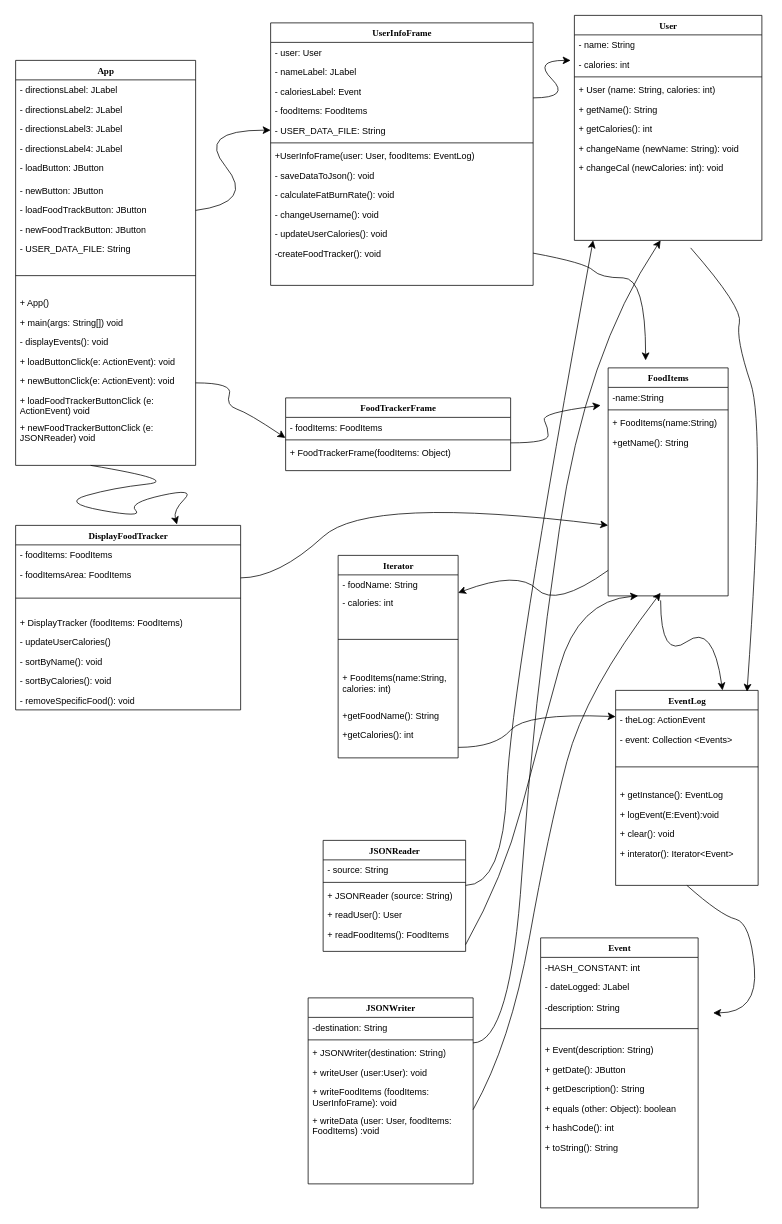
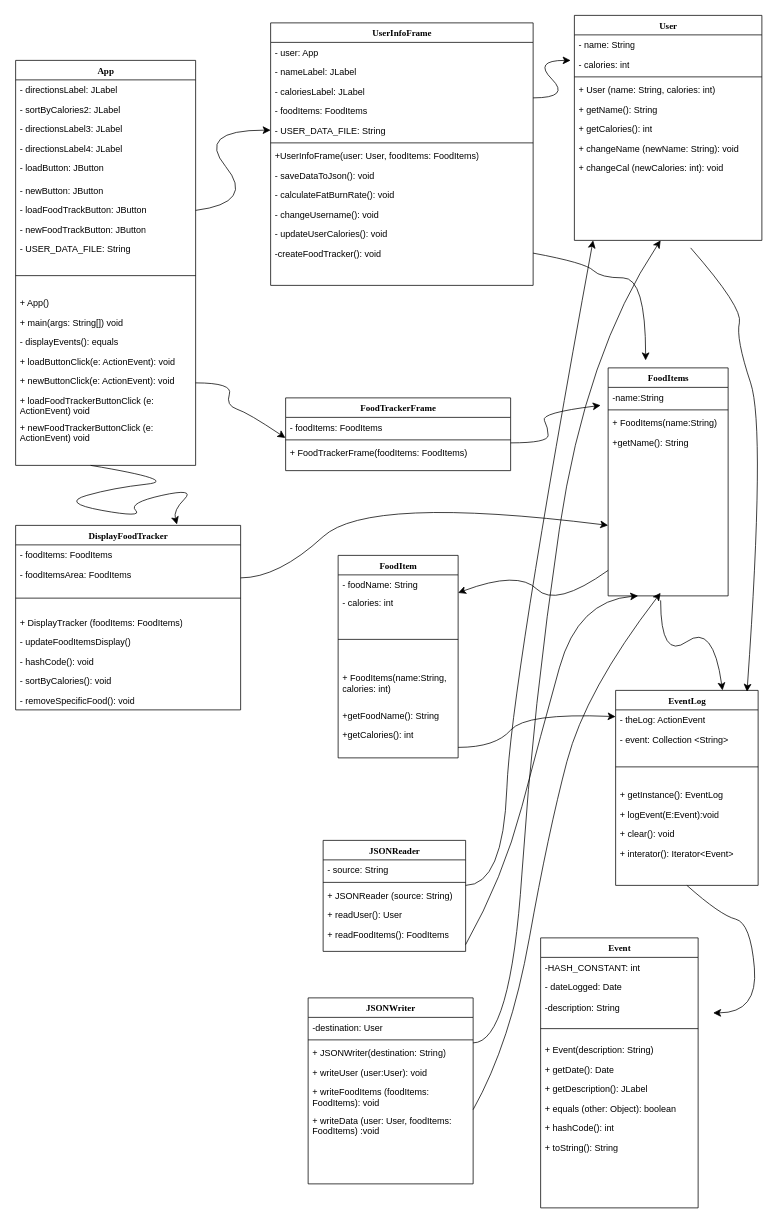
node "- user: User": label "- user: User" -> "- user: App"
node "- caloriesLabel: Event": label "- caloriesLabel: Event" -> "- caloriesLabel: JLabel"
node "- directionsLabel2: JLabel": label "- directionsLabel2: JLabel" -> "- sortByCalories2: JLabel"
node "+UserInfoFrame(user: User, foodItems: EventLog)": label "+UserInfoFrame(user: User, foodItems: EventLog)" -> "+UserInfoFrame(user: User, foodItems: FoodItems)"
node "- displayEvents(): void": label "- displayEvents(): void" -> "- displayEvents(): equals"
node "+ newFoodTrackerButtonClick (e: JSONReader) void": label "+ newFoodTrackerButtonClick (e: JSONReader) void" -> "+ newFoodTrackerButtonClick (e: ActionEvent) void"
node "+ FoodTrackerFrame(foodItems: Object)": label "+ FoodTrackerFrame(foodItems: Object)" -> "+ FoodTrackerFrame(foodItems: FoodItems)"
node "Iterator": label "Iterator" -> "FoodItem"
node "- updateUserCalories()": label "- updateUserCalories()" -> "- updateFoodItemsDisplay()"
node "- sortByName(): void": label "- sortByName(): void" -> "- hashCode(): void"
node "- event: Collection <Events>": label "- event: Collection <Events>" -> "- event: Collection <String>"
node "- dateLogged: JLabel": label "- dateLogged: JLabel" -> "- dateLogged: Date"
node "-destination: String": label "-destination: String" -> "-destination: User"
node "+ getDate(): JButton": label "+ getDate(): JButton" -> "+ getDate(): Date"
node "+ getDescription(): String": label "+ getDescription(): String" -> "+ getDescription(): JLabel"
node "+ writeFoodItems (foodItems: UserInfoFrame): void": label "+ writeFoodItems (foodItems: UserInfoFrame): void" -> "+ writeFoodItems (foodItems: FoodItems): void"
